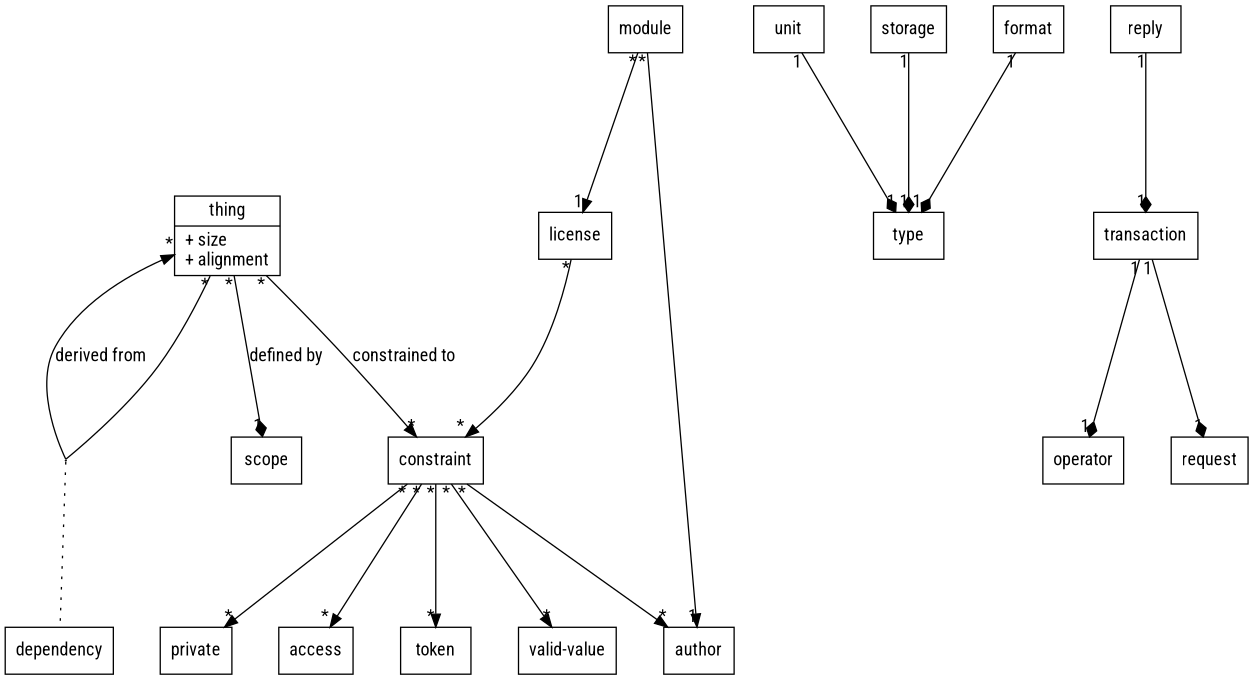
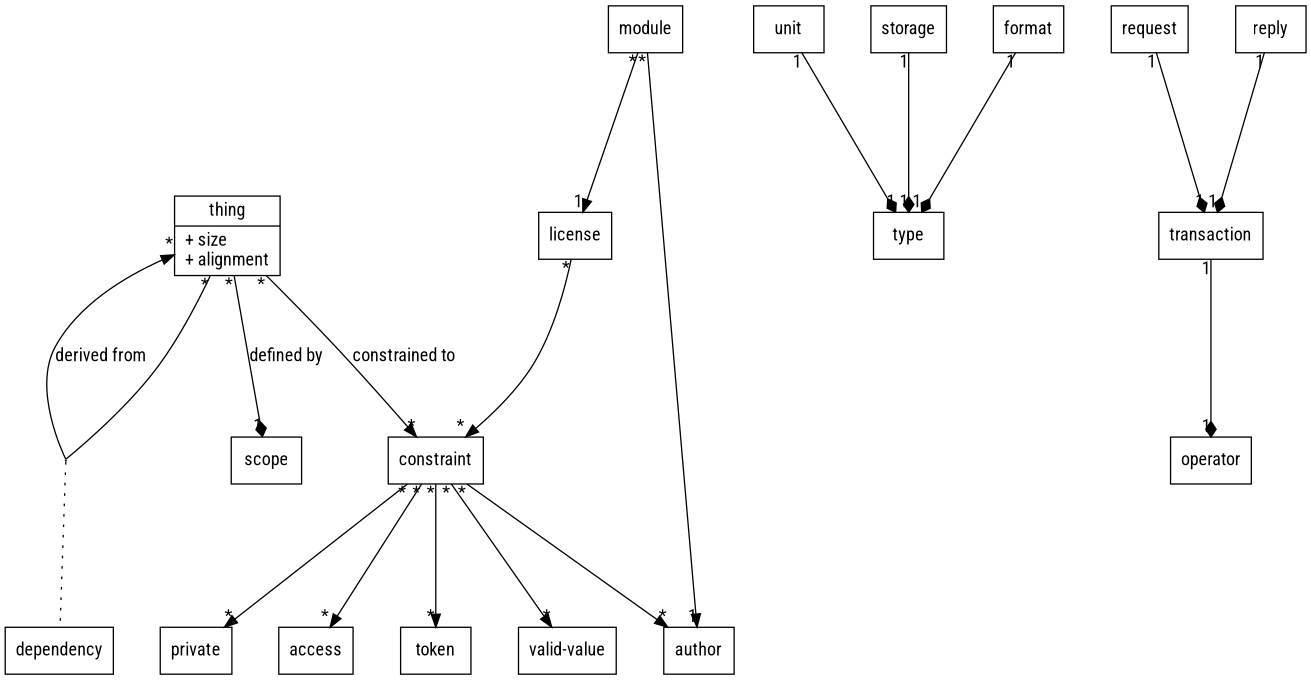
edge "transaction" -> "request": reversed
